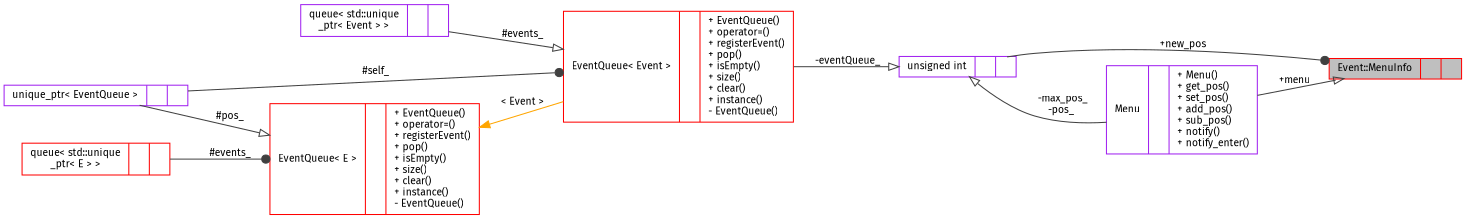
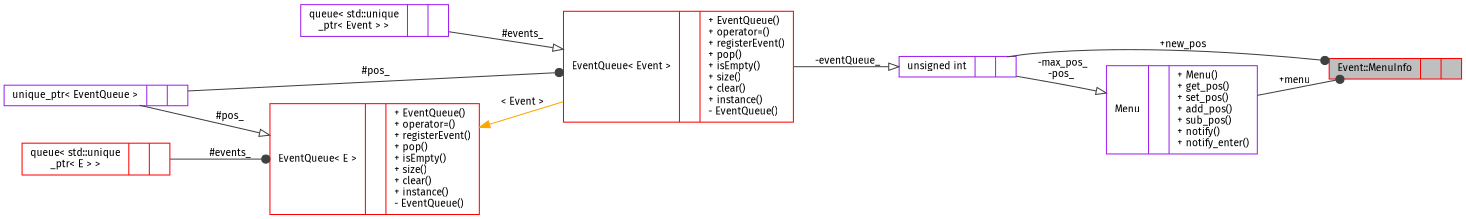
edge "unique_ptr< EventQueue >" -> "EventQueue< Event >": label " #self_" -> " #pos_"
edge "Menu" -> "Event::MenuInfo": arrowhead onormal -> dot
edge "Menu" -> "unsigned int": reversed
